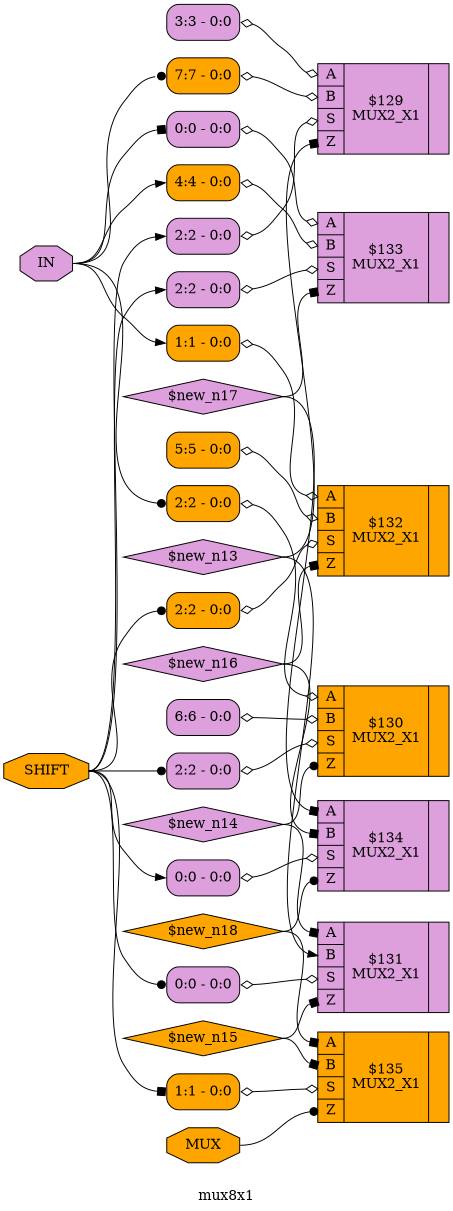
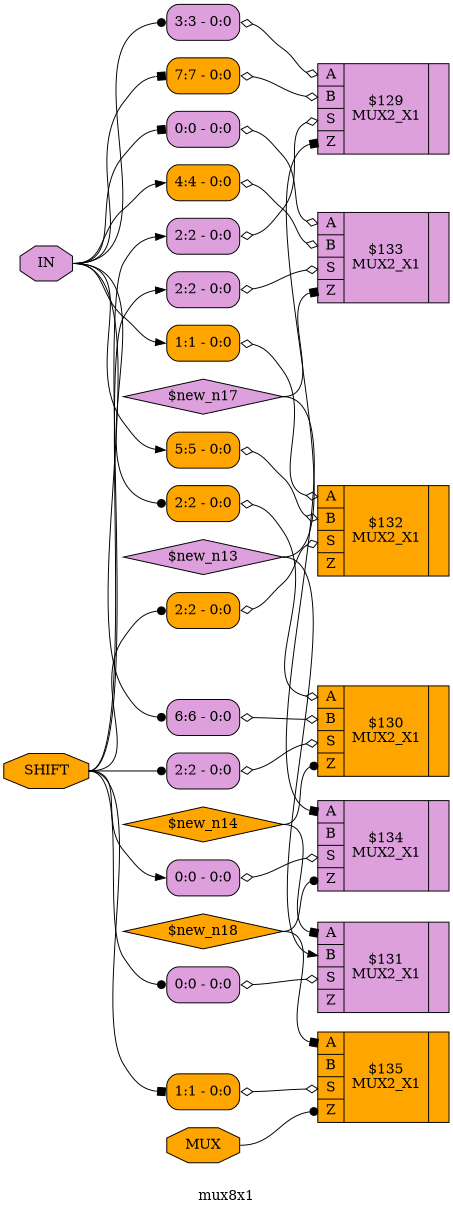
edge "IN" -> "3:3 - 0:0": added
edge "IN" -> "7:7 - 0:0": arrowhead dot -> box
edge "IN" -> "5:5 - 0:0": added
edge "IN" -> "6:6 - 0:0": added
node "$new_n16": removed
node "$new_n14": fillcolor plum -> orange
node "$new_n15": removed
